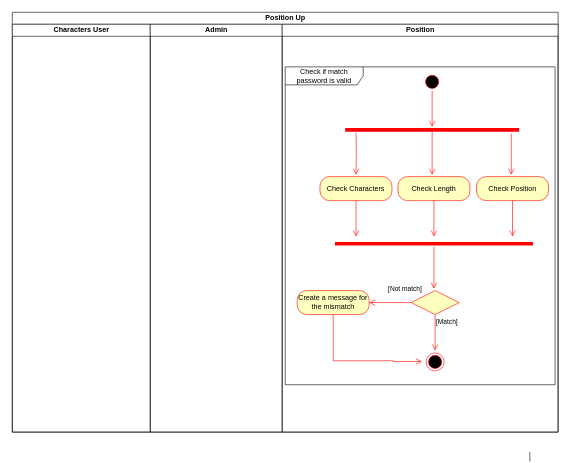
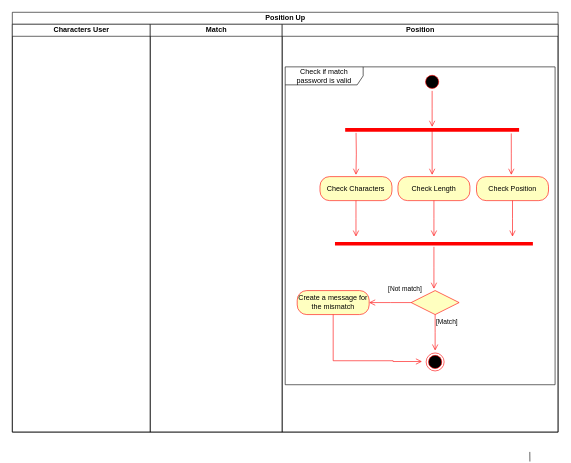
node "Admin": label "Admin" -> "Match"
